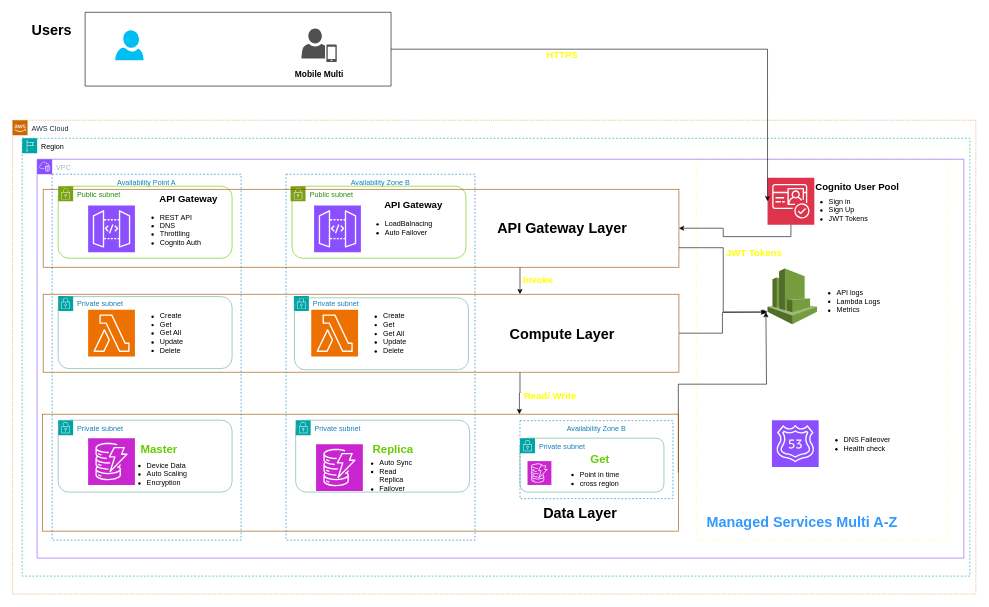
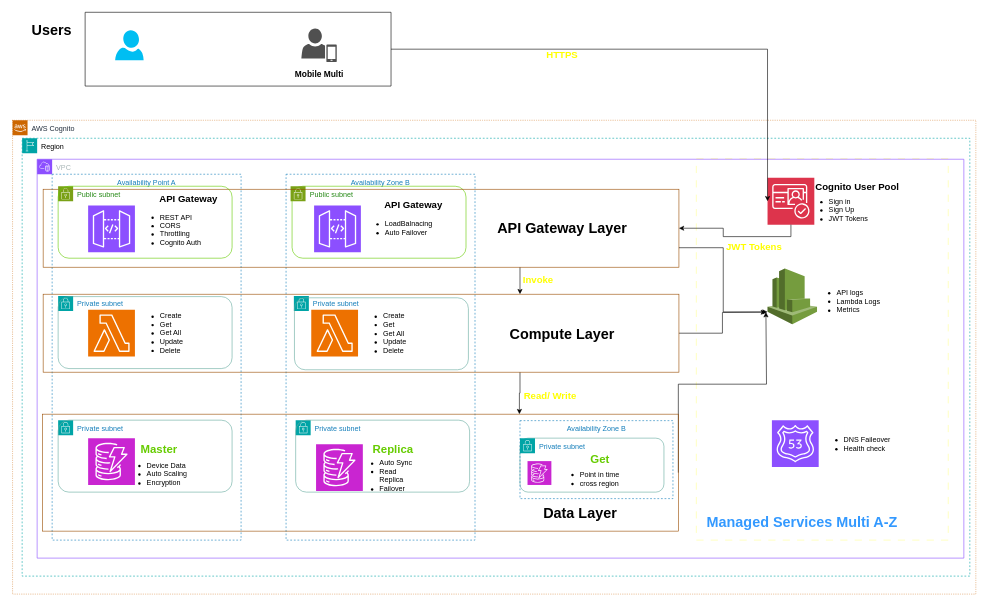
node "AWS Cloud": label "AWS Cloud" -> "AWS Cognito"
node "REST API DNS Throttling Cognito Auth": label "REST API DNS Throttling Cognito Auth" -> "REST API CORS Throttling Cognito Auth"
node "JWT Tokens": moved (754, 252) -> (754, 246)
